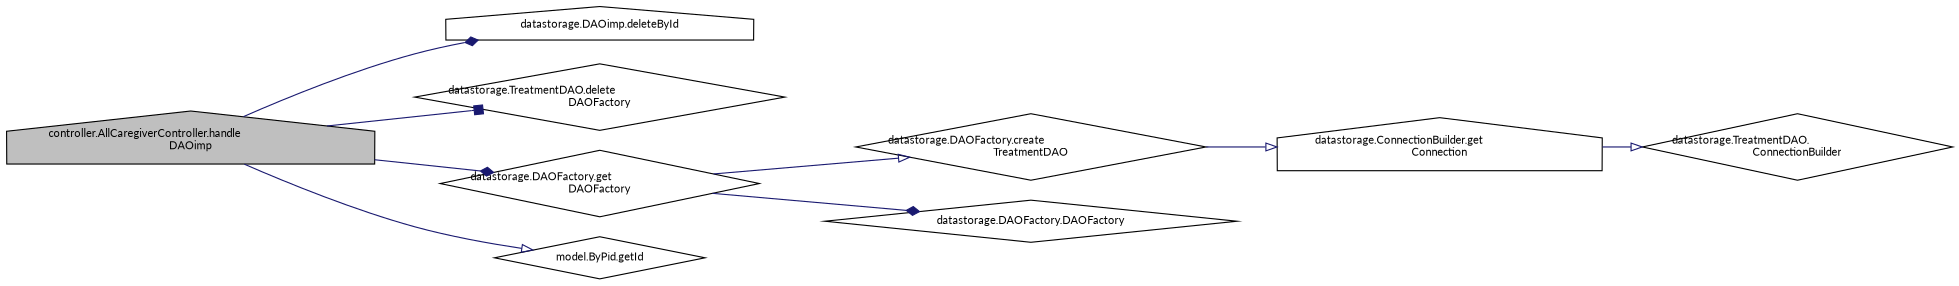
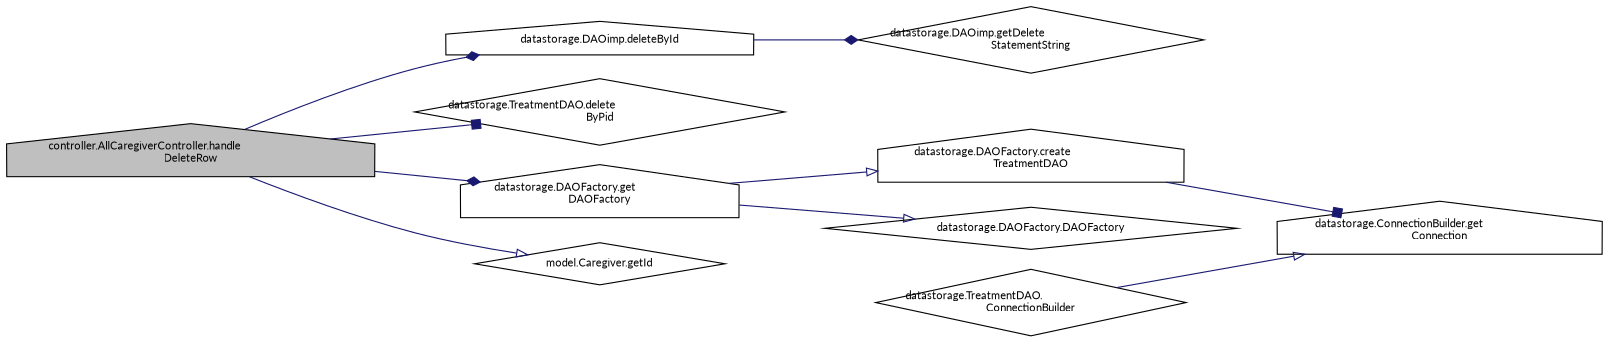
node "datastorage.DAOimp.getDelete StatementString": added
node "datastorage.TreatmentDAO.delete DAOFactory": label "datastorage.TreatmentDAO.delete DAOFactory" -> "datastorage.TreatmentDAO.delete ByPid"
node "controller.AllCaregiverController.handle DAOimp": label "controller.AllCaregiverController.handle DAOimp" -> "controller.AllCaregiverController.handle DeleteRow"
node "datastorage.DAOFactory.create TreatmentDAO": shape diamond -> house
edge "datastorage.DAOFactory.create TreatmentDAO" -> "datastorage.ConnectionBuilder.get Connection": arrowhead onormal -> box
edge "datastorage.ConnectionBuilder.get Connection" -> "datastorage.TreatmentDAO. ConnectionBuilder": reversed
node "datastorage.DAOFactory.get DAOFactory": shape diamond -> house
edge "datastorage.DAOFactory.get DAOFactory" -> "datastorage.DAOFactory.DAOFactory": arrowhead diamond -> onormal
node "model.ByPid.getId": label "model.ByPid.getId" -> "model.Caregiver.getId"
